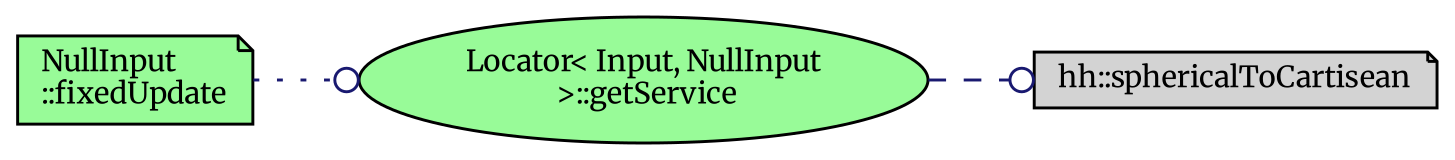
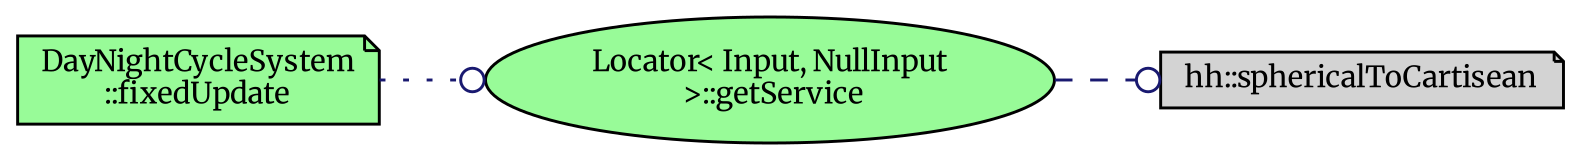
node "NullInput ::fixedUpdate": label "NullInput ::fixedUpdate" -> "DayNightCycleSystem ::fixedUpdate"
